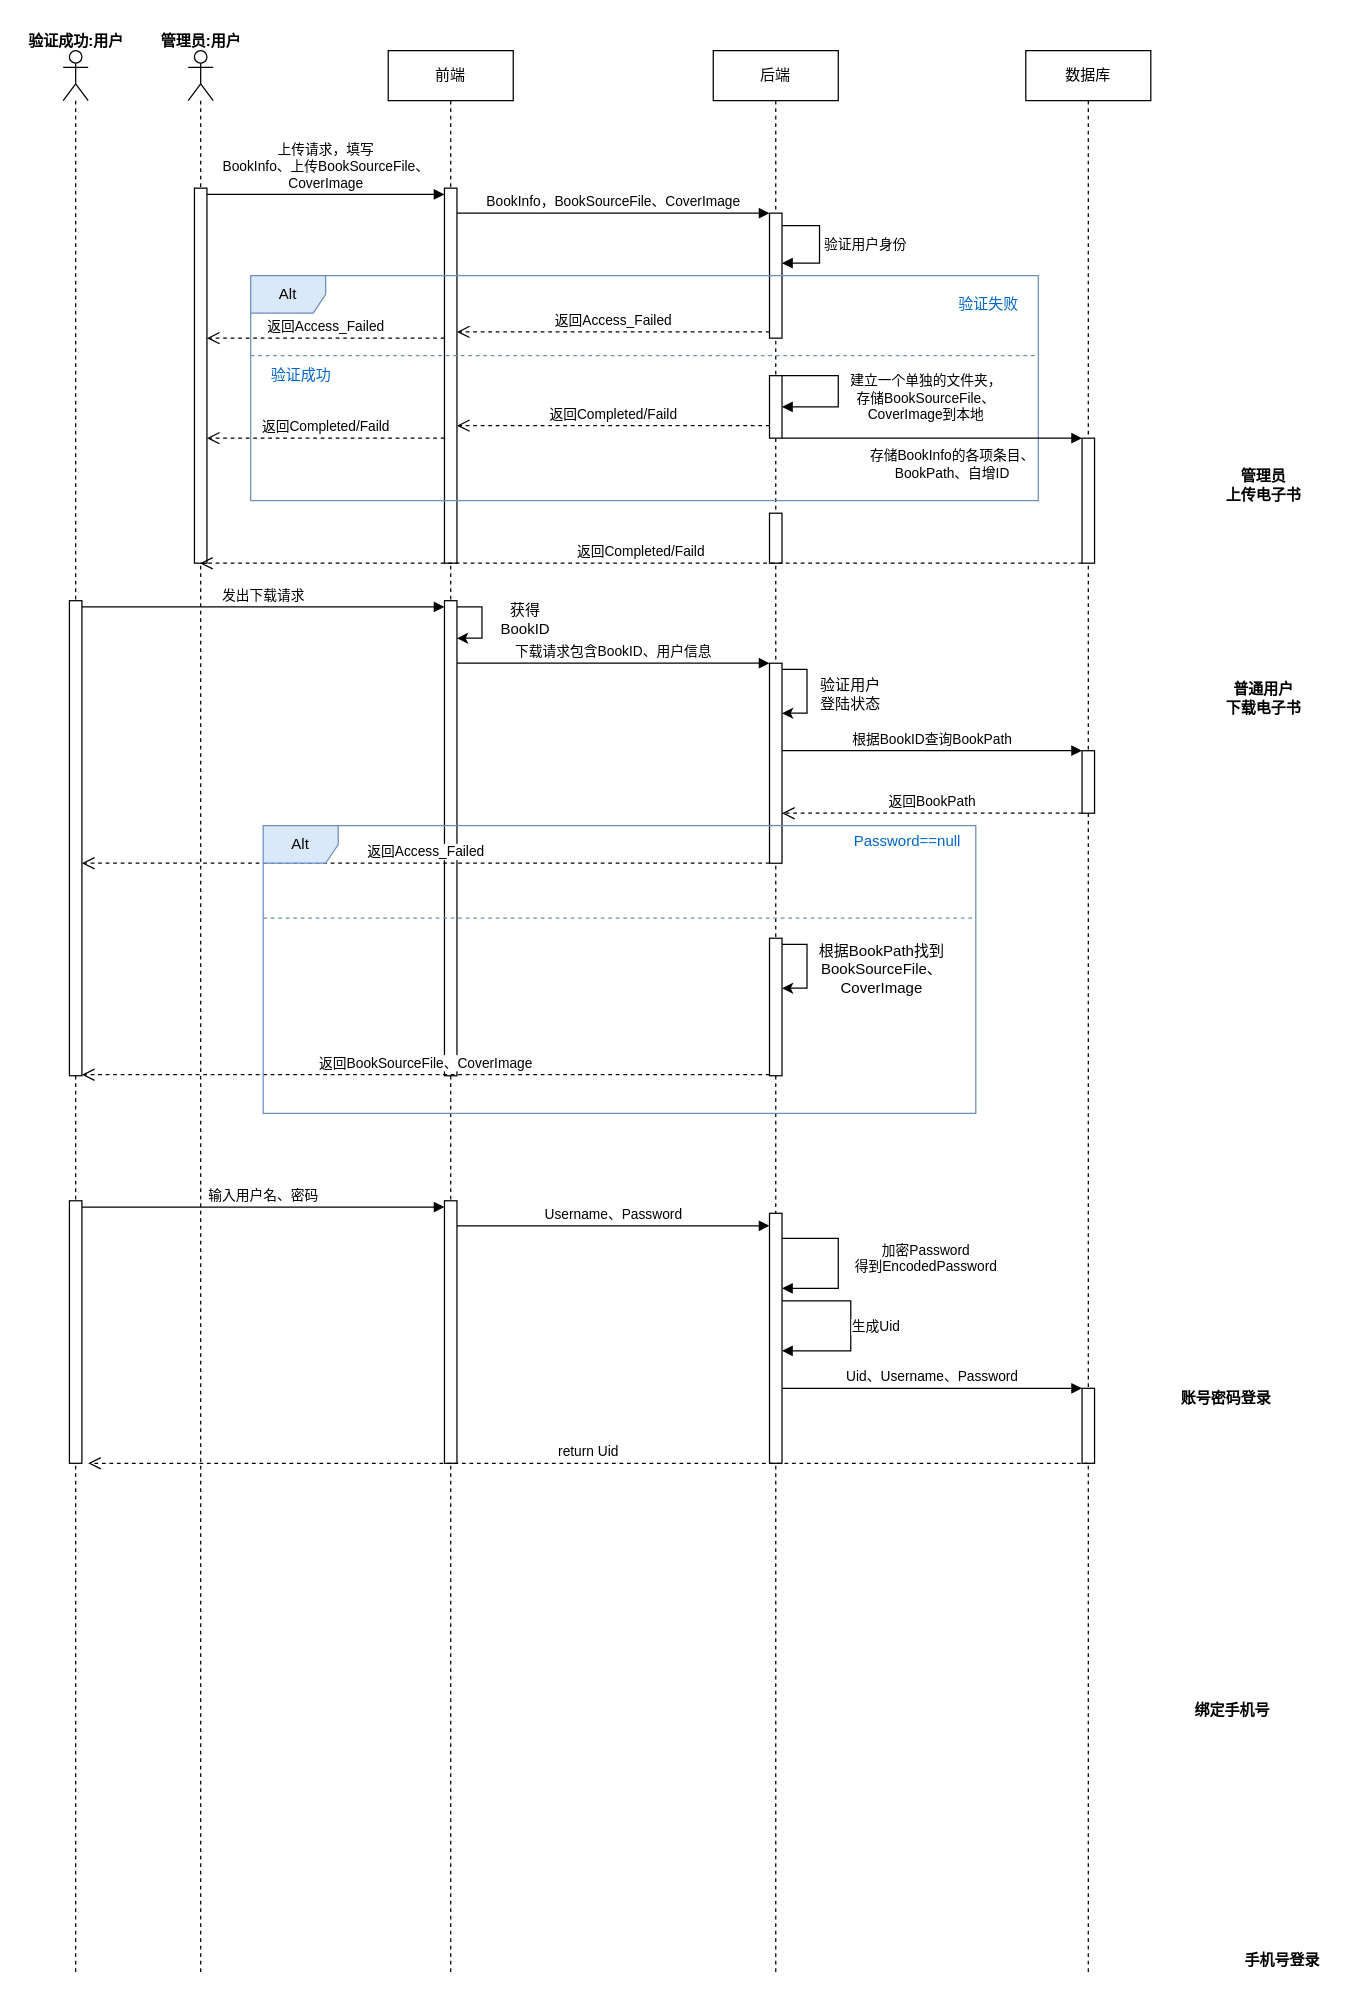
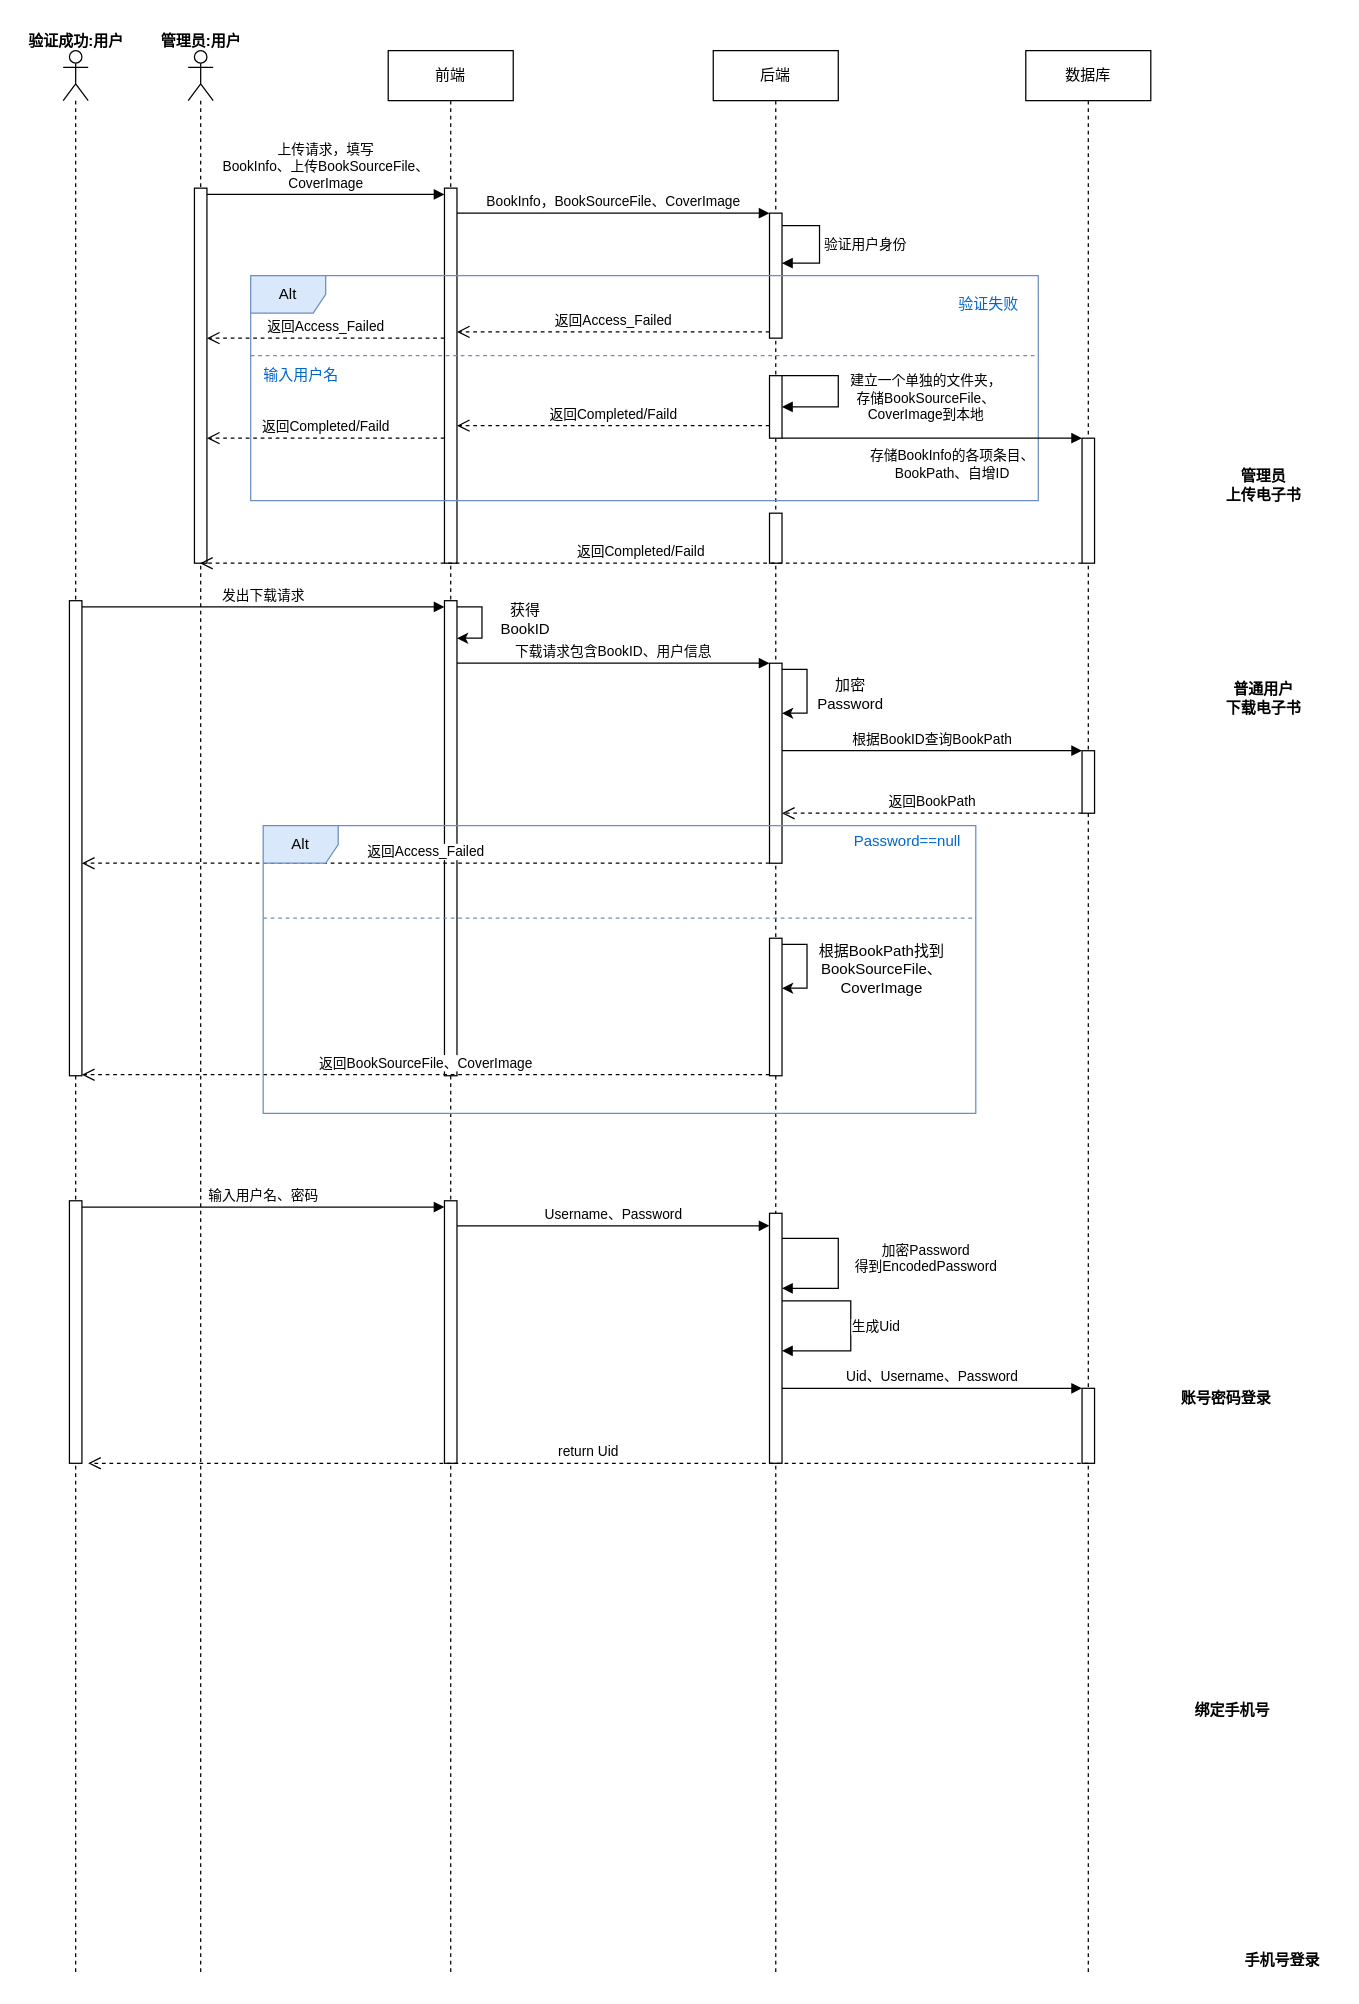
node "验证成功": label "验证成功" -> "输入用户名"
node "验证用户登陆状态": label "验证用户登陆状态" -> "加密Password"
